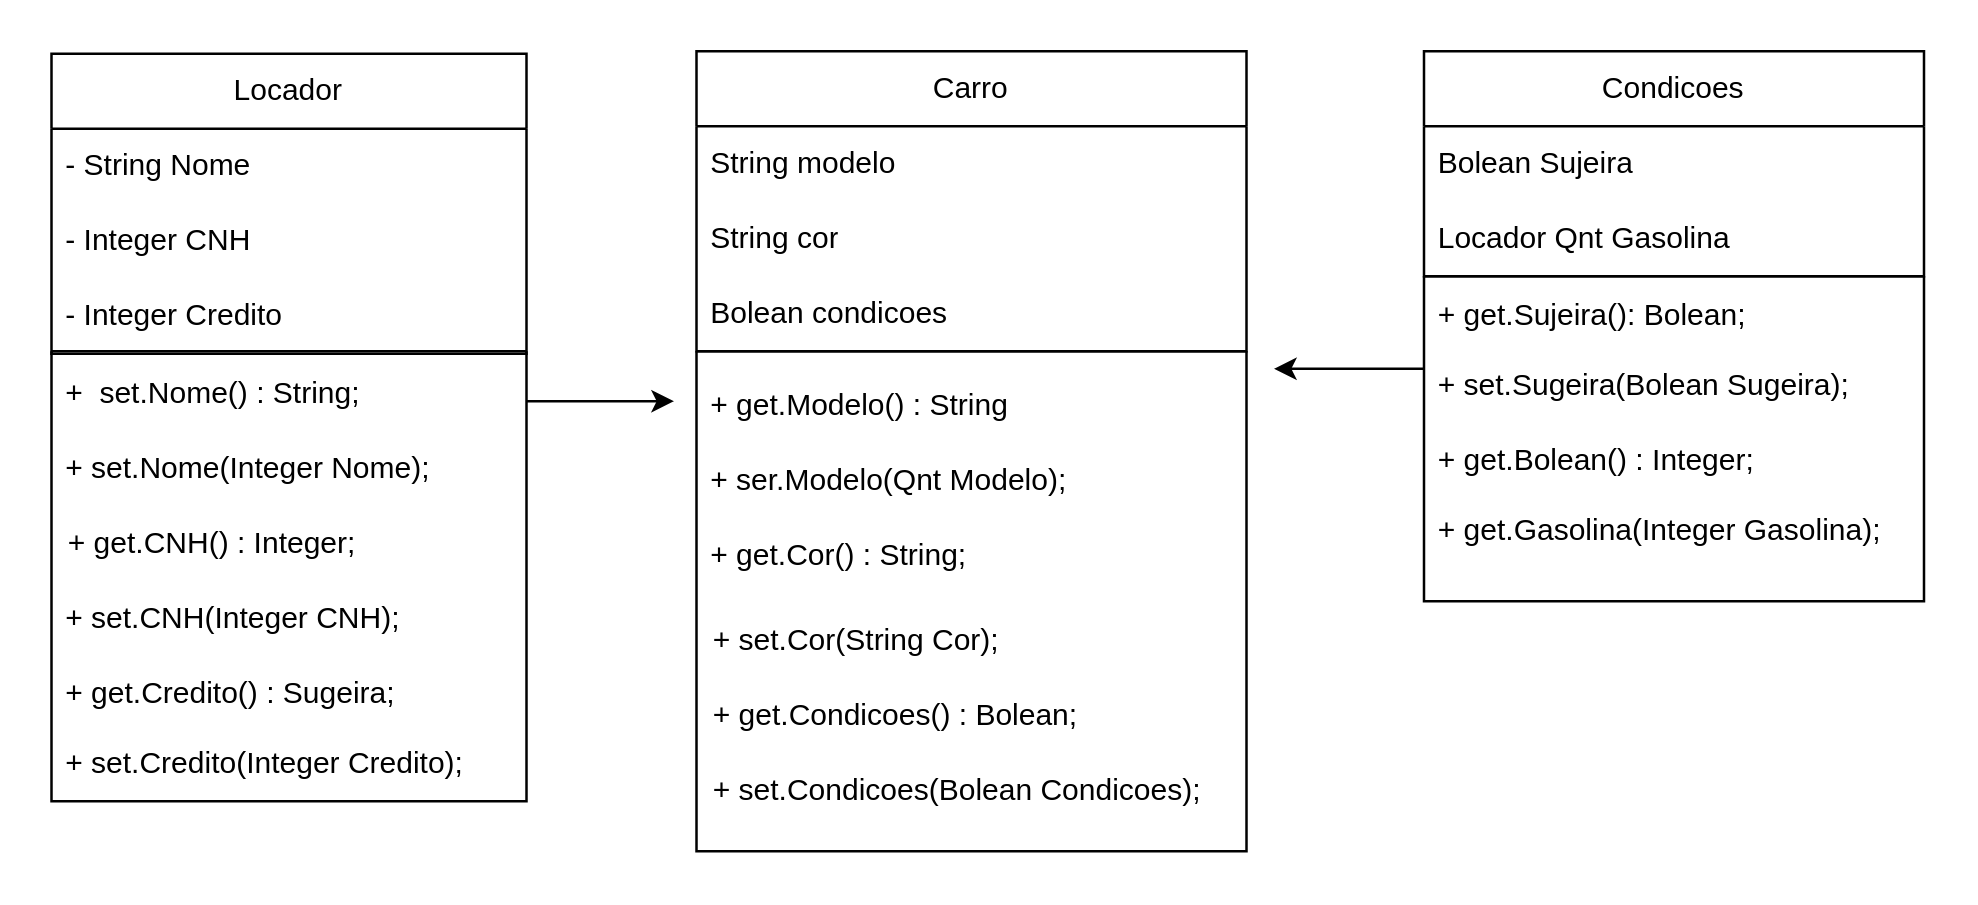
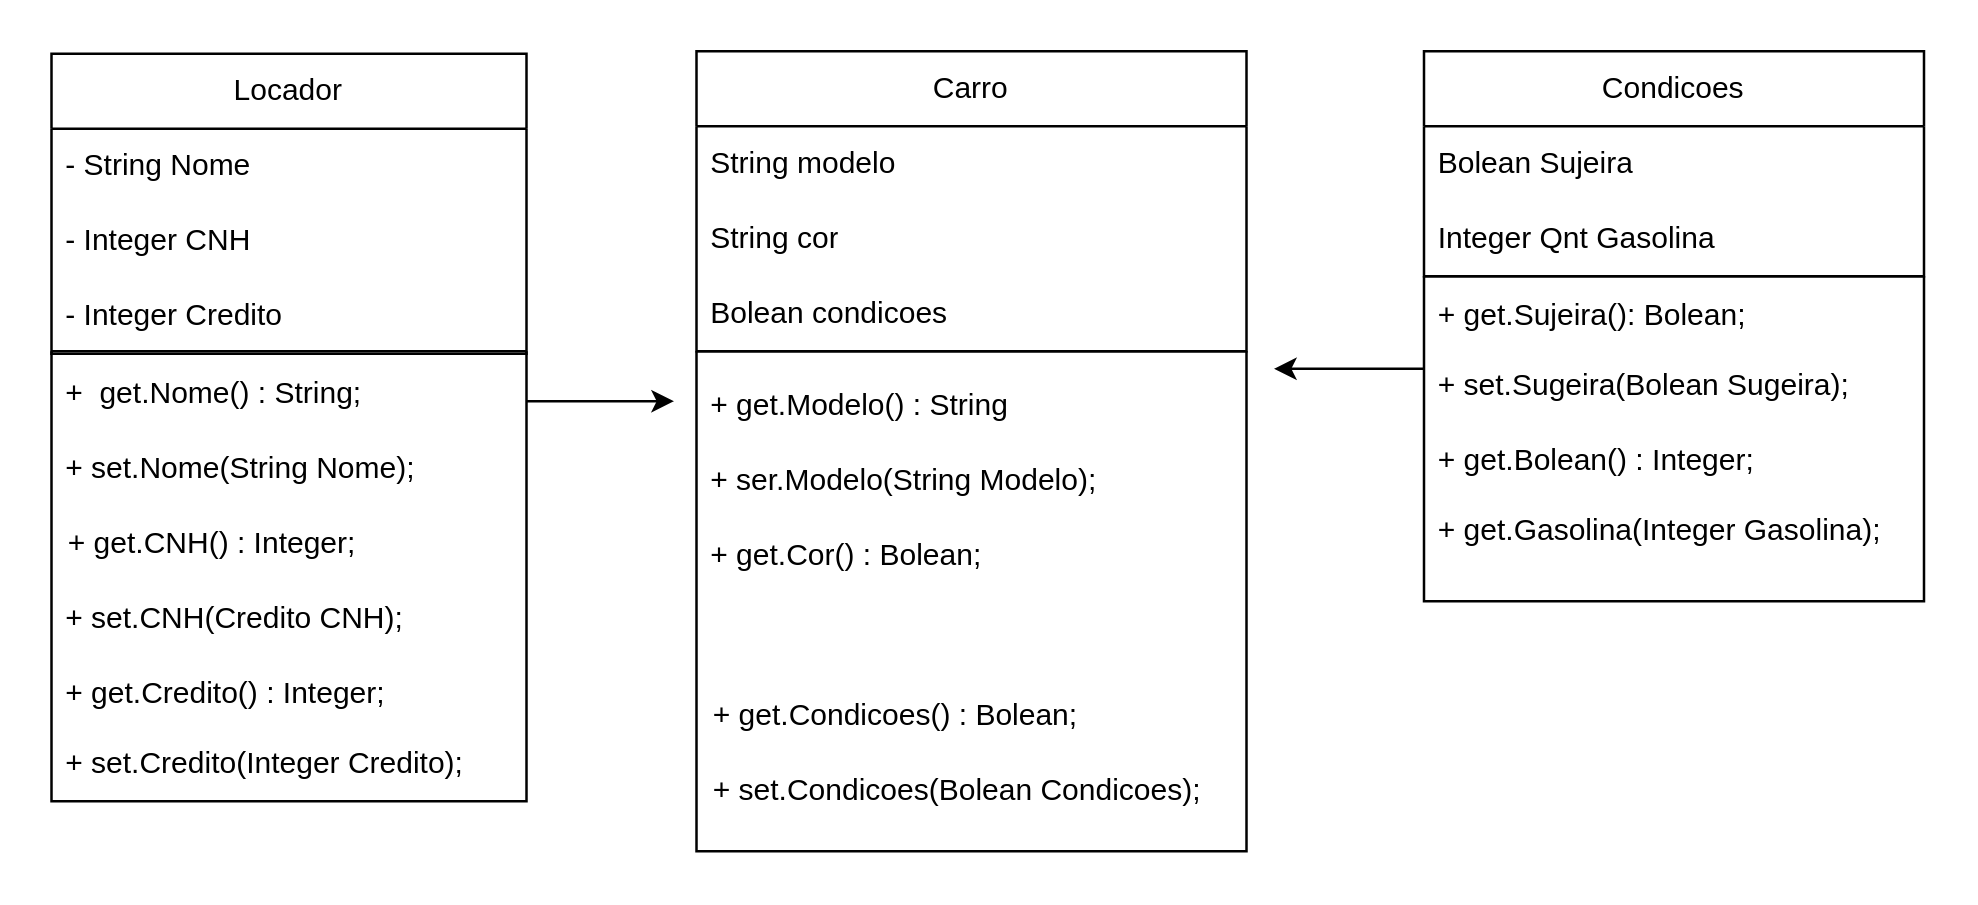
node "Locador Qnt Gasolina": label "Locador Qnt Gasolina" -> "Integer Qnt Gasolina"
node "+ set.Nome() : String;": label "+ set.Nome() : String;" -> "+ get.Nome() : String;"
node "+ set.Nome(Integer Nome);": label "+ set.Nome(Integer Nome);" -> "+ set.Nome(String Nome);"
node "+ ser.Modelo(Qnt Modelo);": label "+ ser.Modelo(Qnt Modelo);" -> "+ ser.Modelo(String Modelo);"
node "+ get.Cor() : String;": label "+ get.Cor() : String;" -> "+ get.Cor() : Bolean;"
node "+ set.CNH(Integer CNH);": label "+ set.CNH(Integer CNH);" -> "+ set.CNH(Credito CNH);"
node "+ set.Cor(String Cor);": removed
node "+ get.Credito() : Sugeira;": label "+ get.Credito() : Sugeira;" -> "+ get.Credito() : Integer;"
